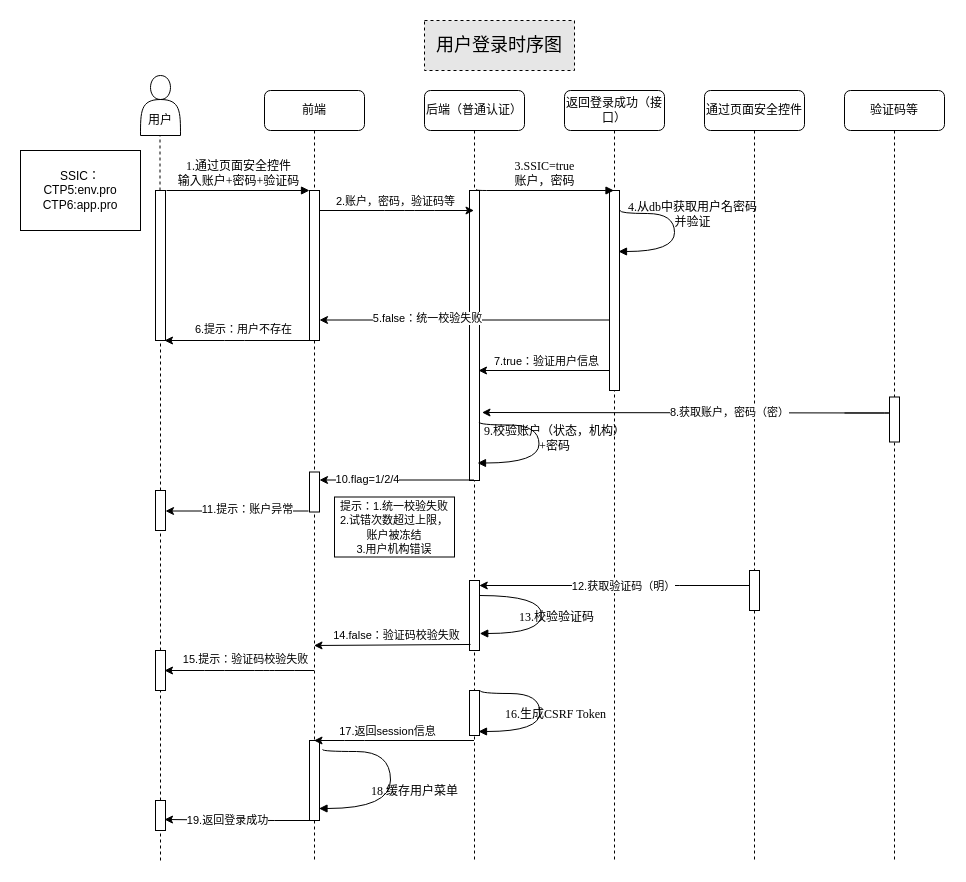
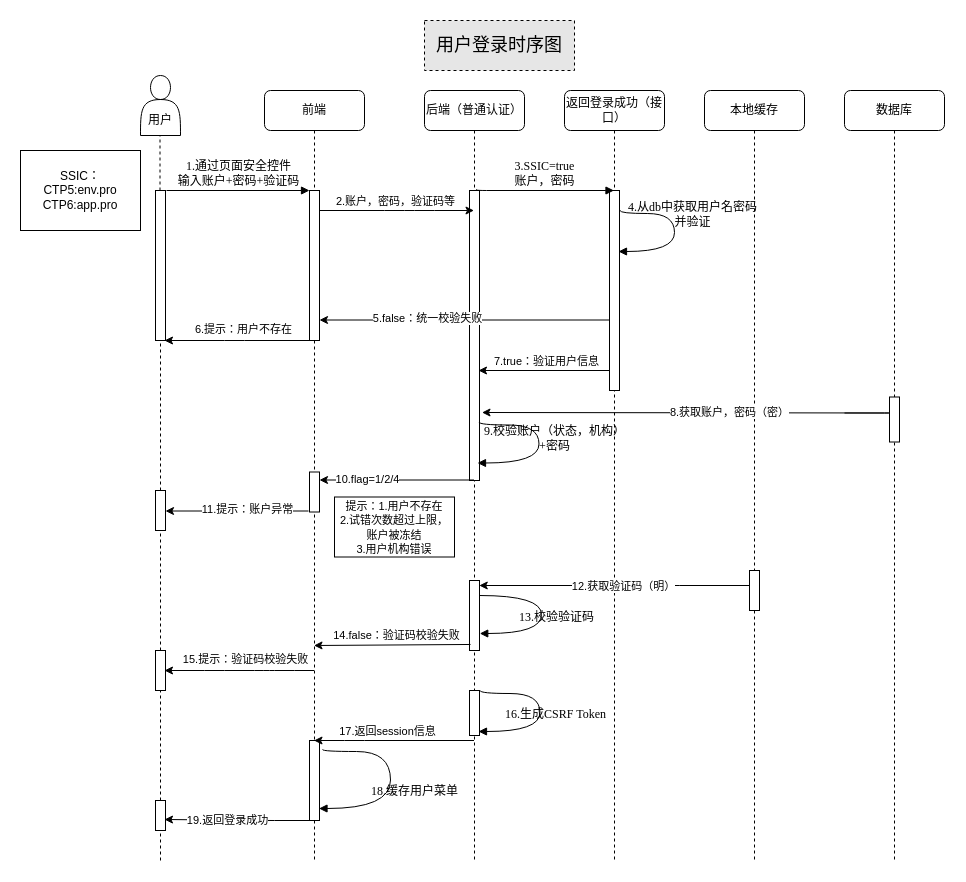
node "通过页面安全控件": label "通过页面安全控件" -> "本地缓存"
node "验证码等": label "验证码等" -> "数据库"
node "提示：1.统一校验失败2.试错次数超过上限，账户被冻结 3.用户机构错误": label "提示：1.统一校验失败2.试错次数超过上限，账户被冻结 3.用户机构错误" -> "提示：1.用户不存在2.试错次数超过上限，账户被冻结 3.用户机构错误"
